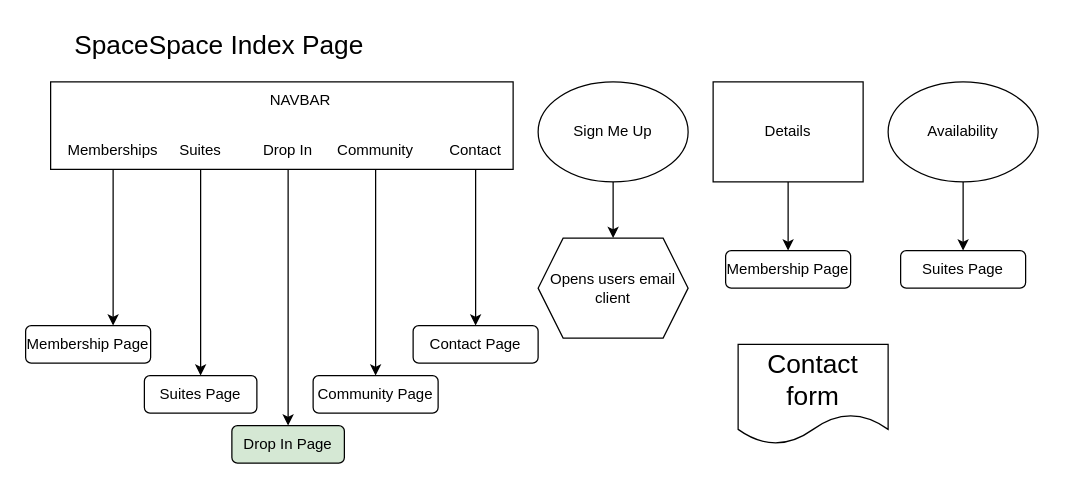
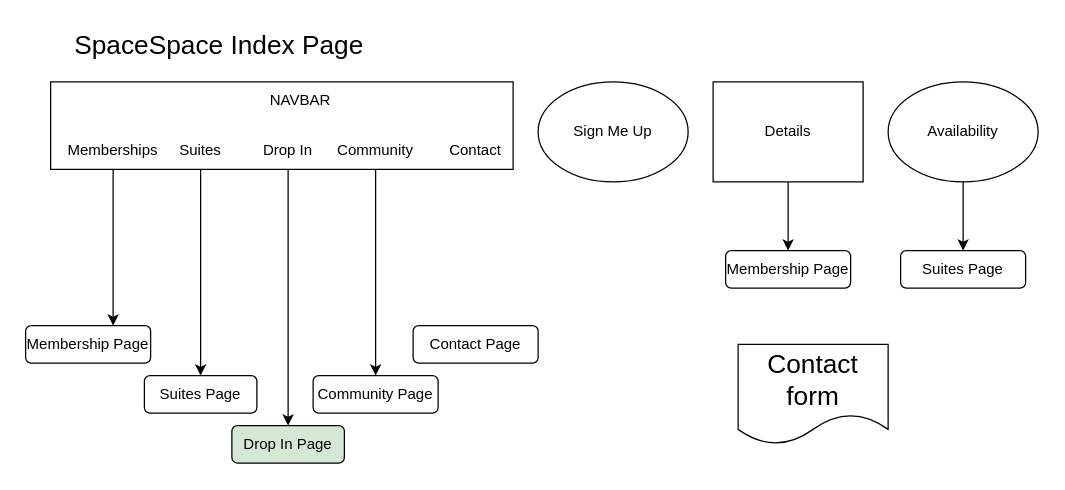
edge "Sign Me Up" -> "Opens users email client": removed
edge "Contact" -> "Contact Page": removed
node "Opens users email client": removed
